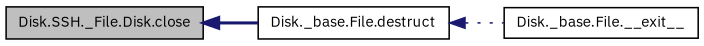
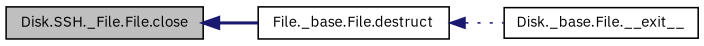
node "Disk.SSH._File.Disk.close": label "Disk.SSH._File.Disk.close" -> "Disk.SSH._File.File.close"
node "Disk._base.File.destruct": label "Disk._base.File.destruct" -> "File._base.File.destruct"
